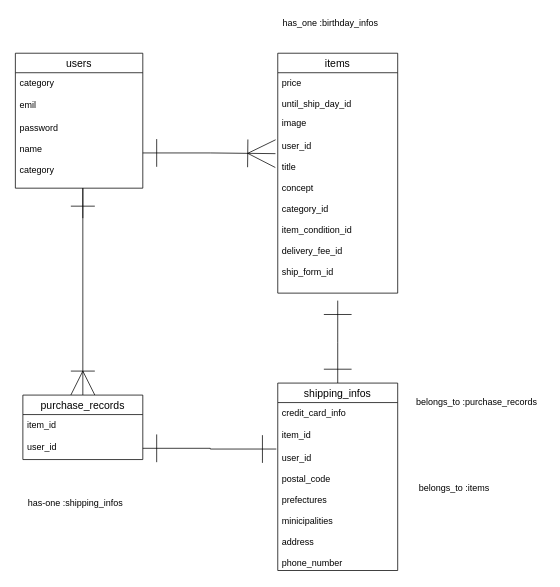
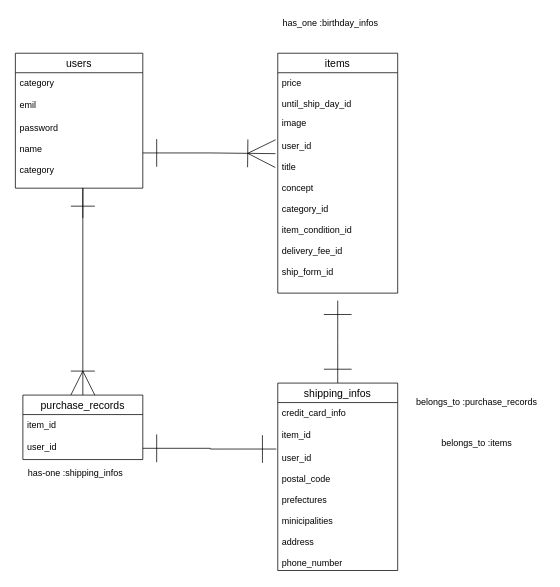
node "belongs_to :items": moved (454, 488) -> (477, 443)
node "has-one :shipping_infos": moved (75, 503) -> (75, 473)
